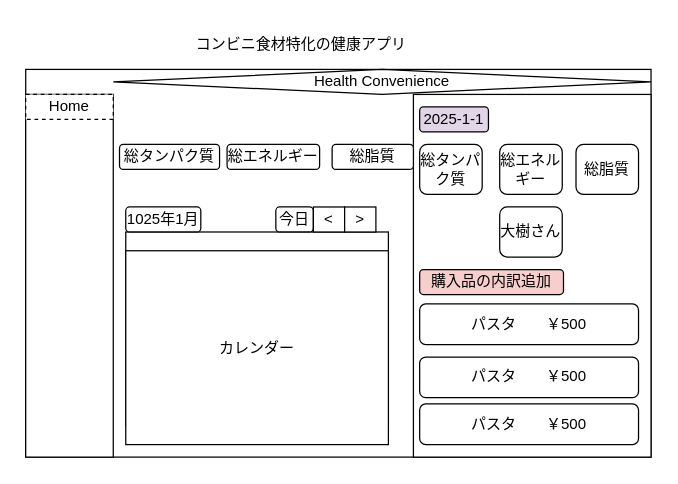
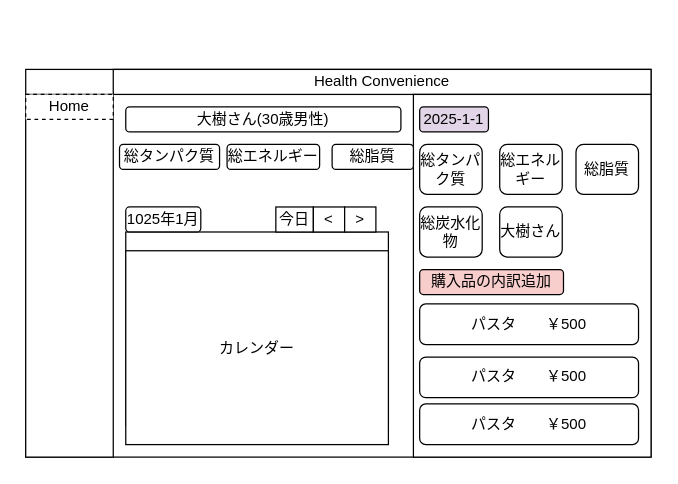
node "コンビニ食材特化の健康アプリ": removed
node "Health Convenience": shape diamond -> rectangle
node "大樹さん(30歳男性)": added
node "今日": shape rounded rectangle -> rectangle
node "総炭水化物": added
